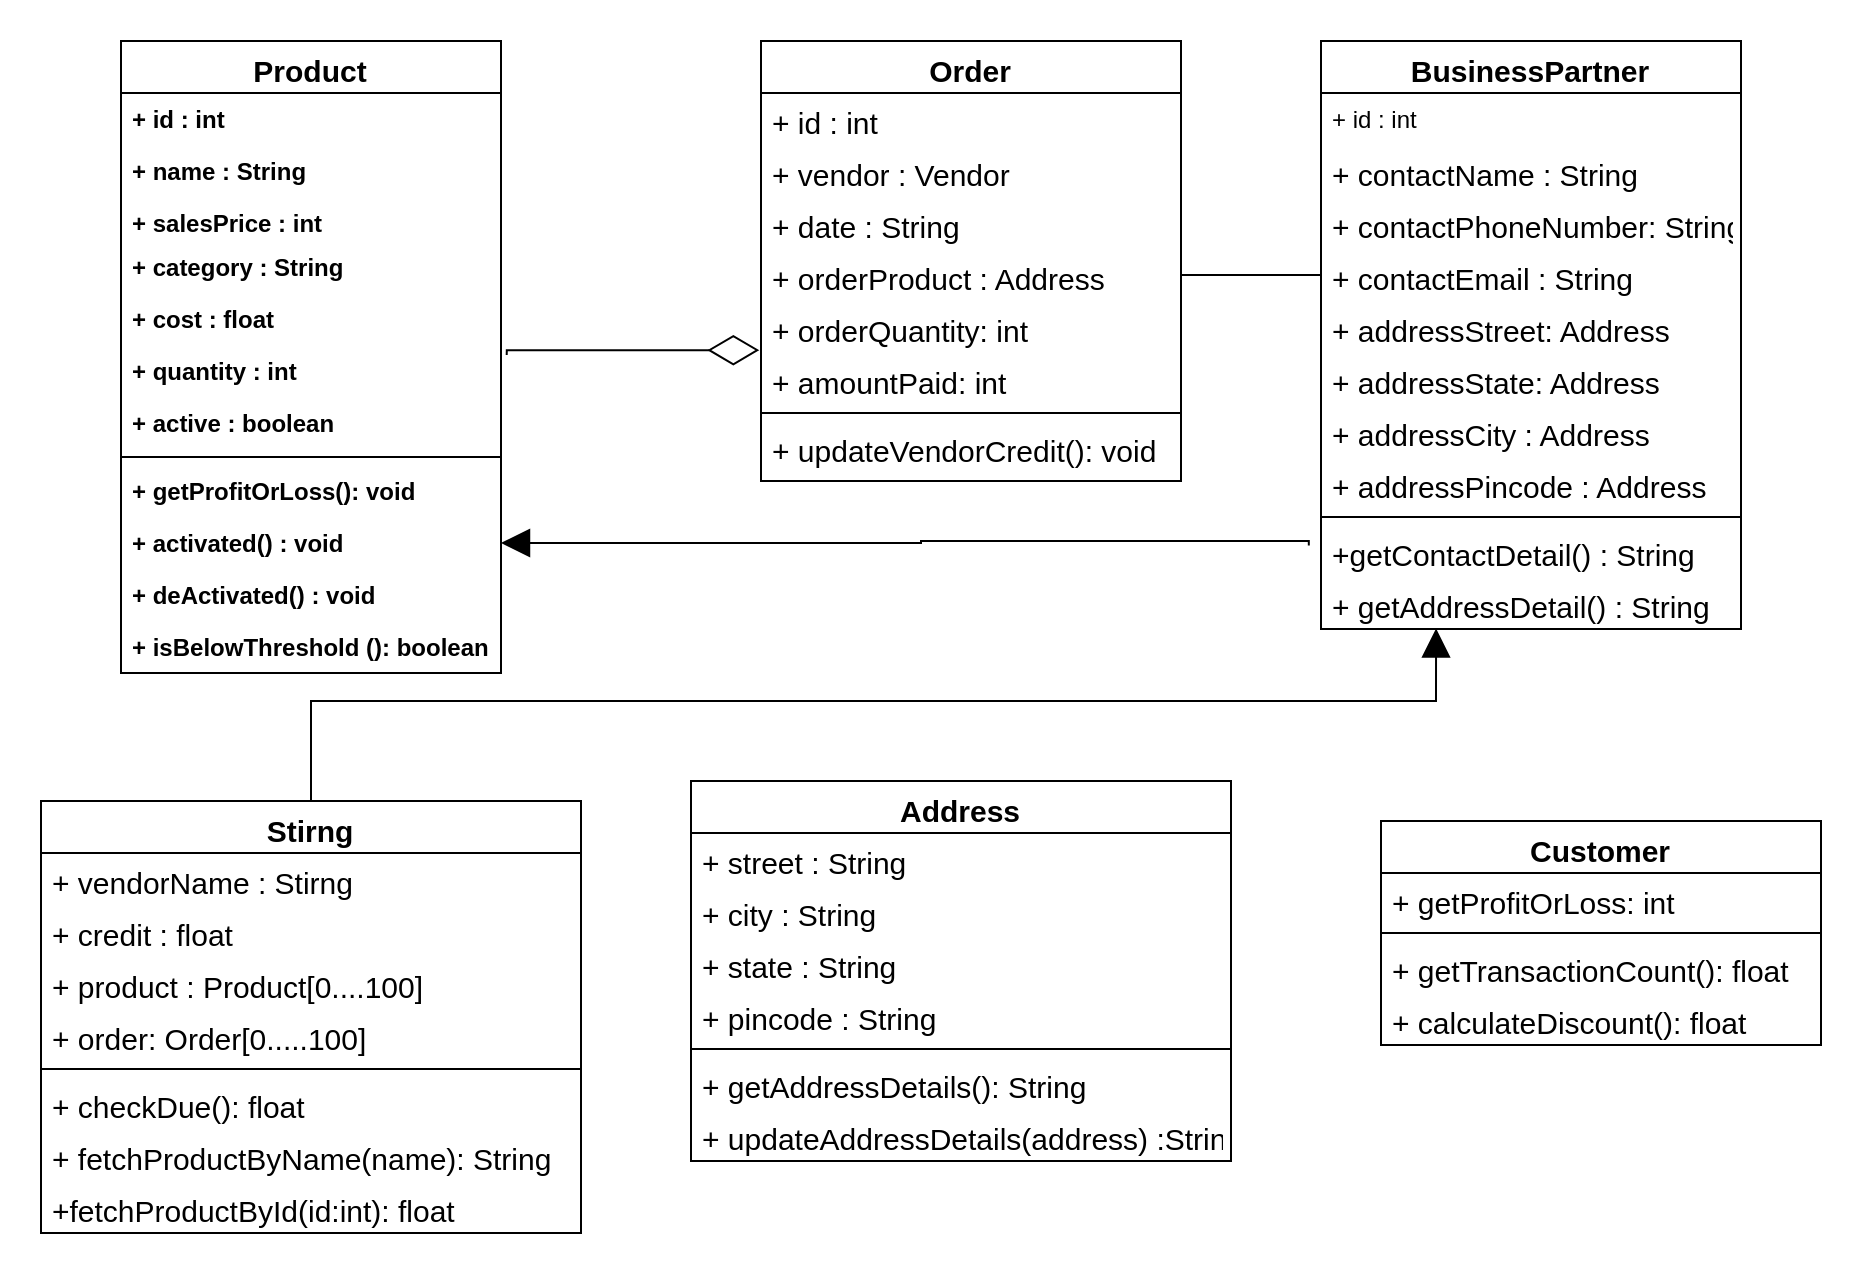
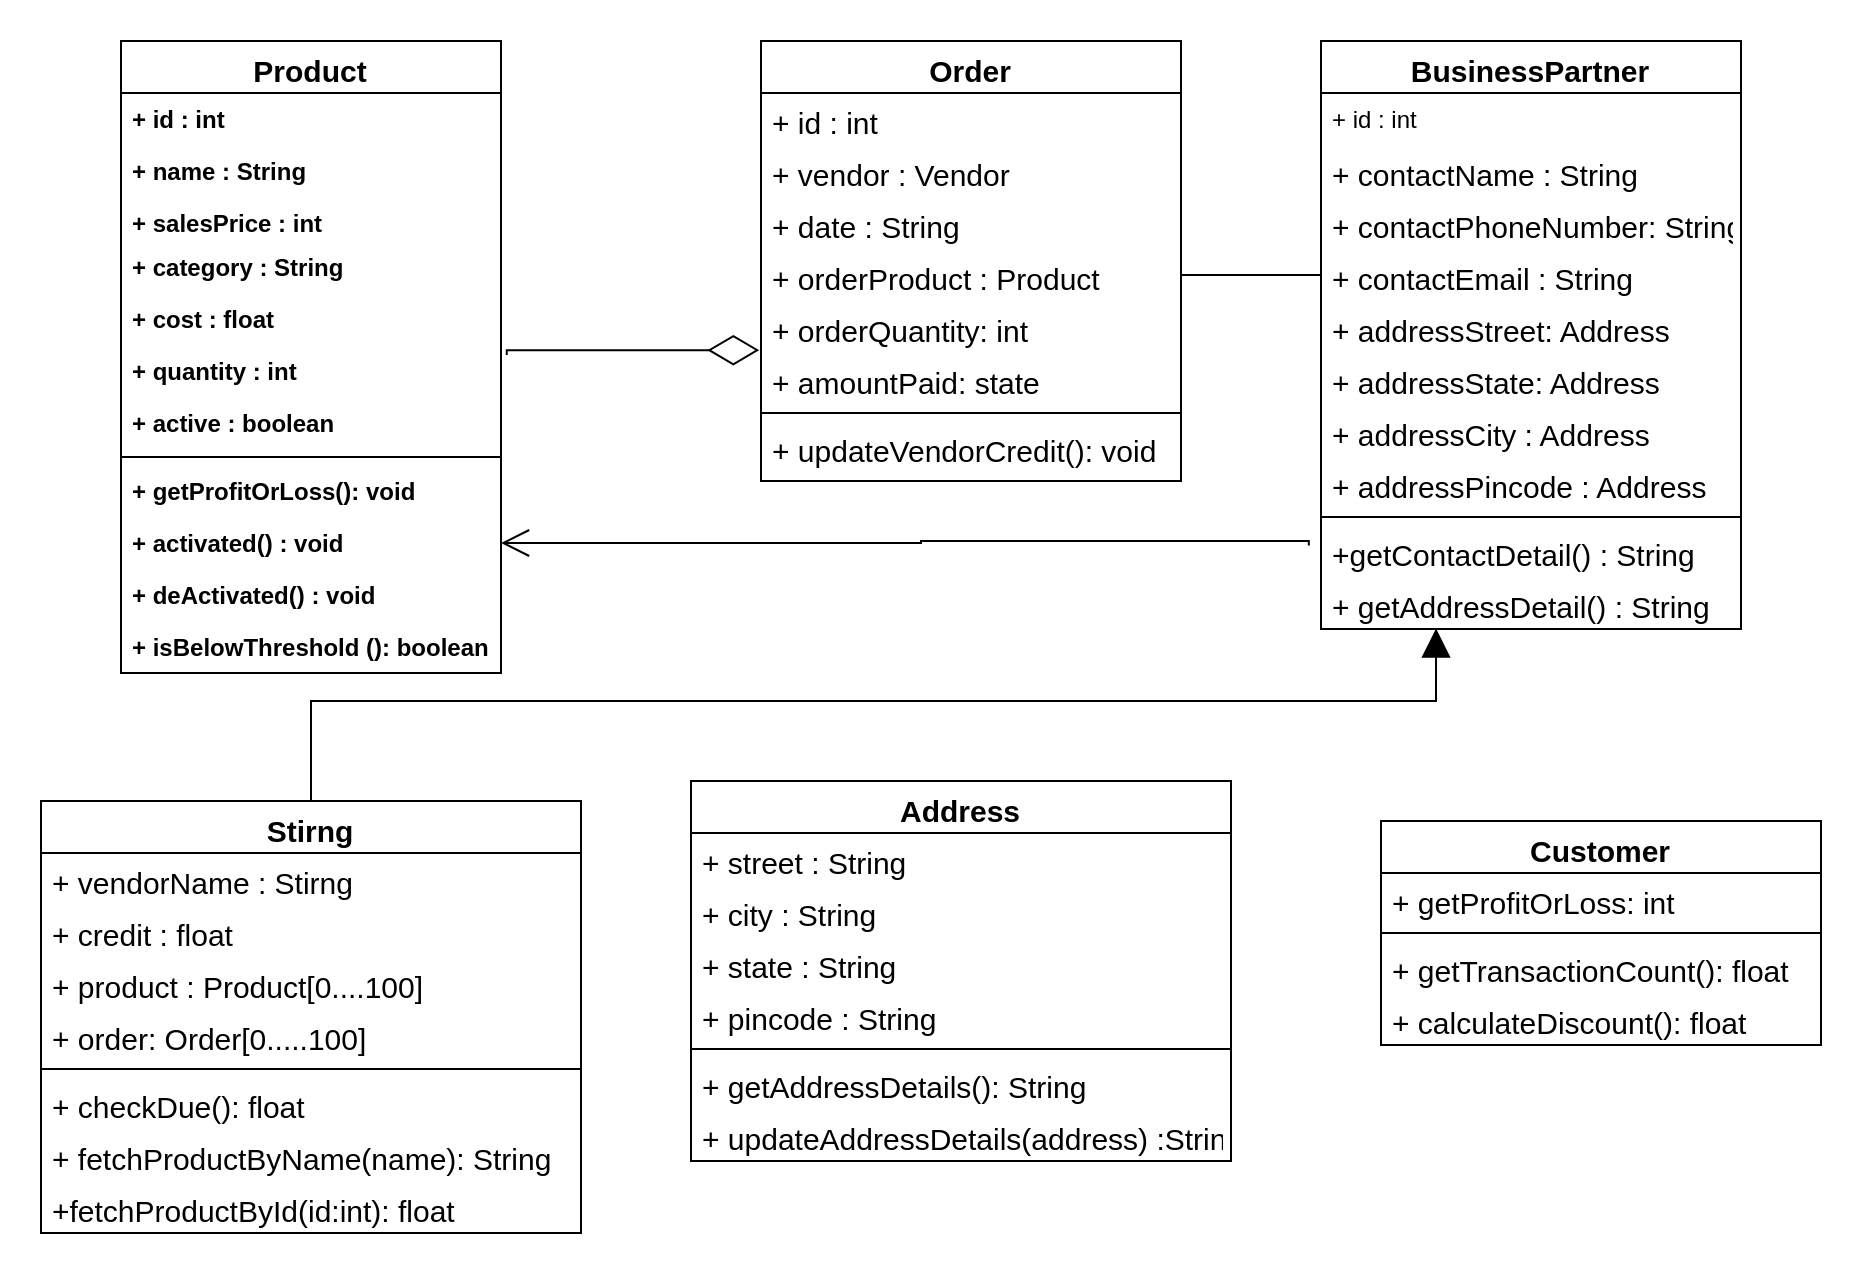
node "+ orderProduct : Address": label "+ orderProduct : Address" -> "+ orderProduct : Product"
node "+ amountPaid: int": label "+ amountPaid: int" -> "+ amountPaid: state"
edge "+getContactDetail() : String" -> "+ activated() : void": arrowhead block -> open
